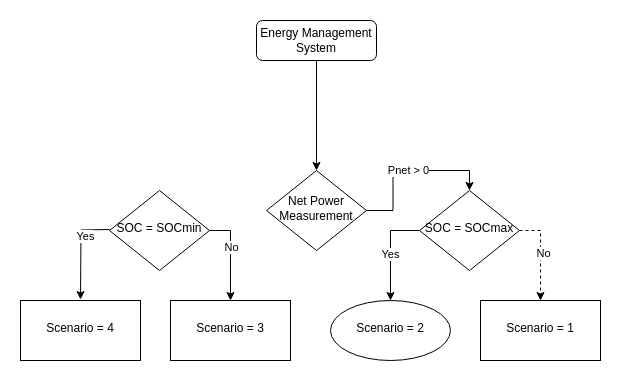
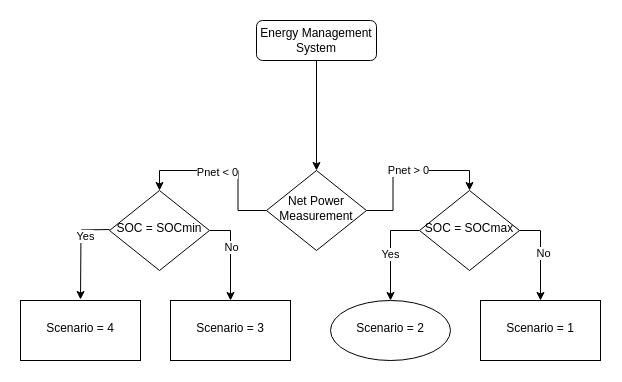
edge "Net Power Measurement" -> "SOC = SOCmin": added, label "Pnet < 0"
edge "SOC = SOCmax" -> "Scenario = 1": style dashed -> solid
